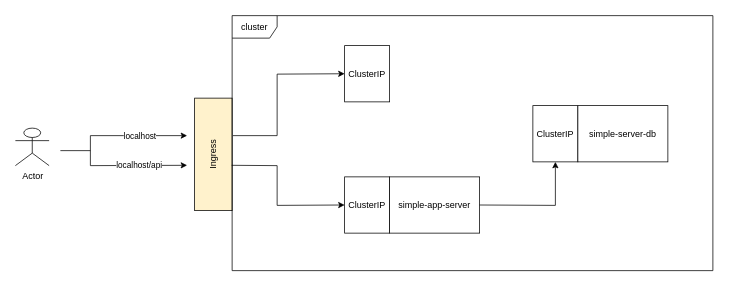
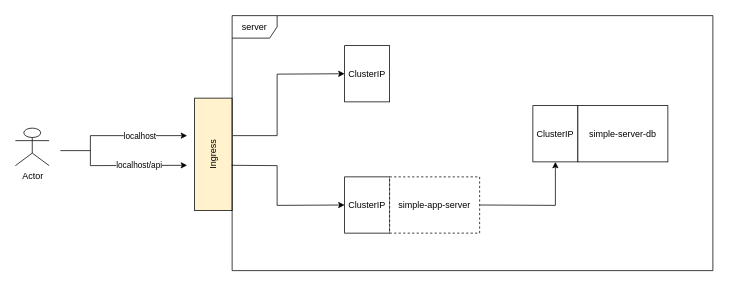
node "cluster": label "cluster" -> "server"
node "simple-app-server": style solid -> dashed
